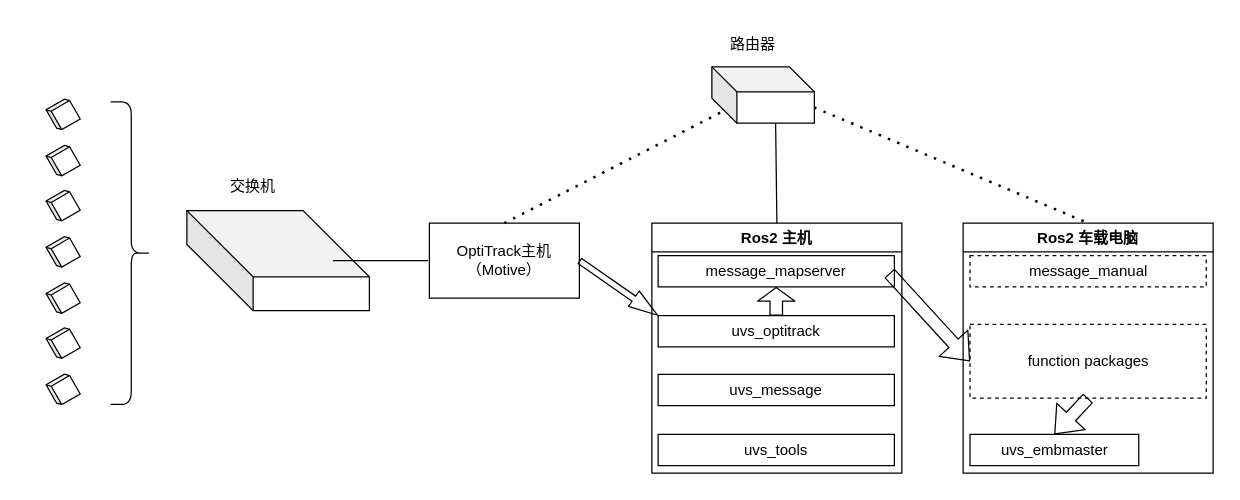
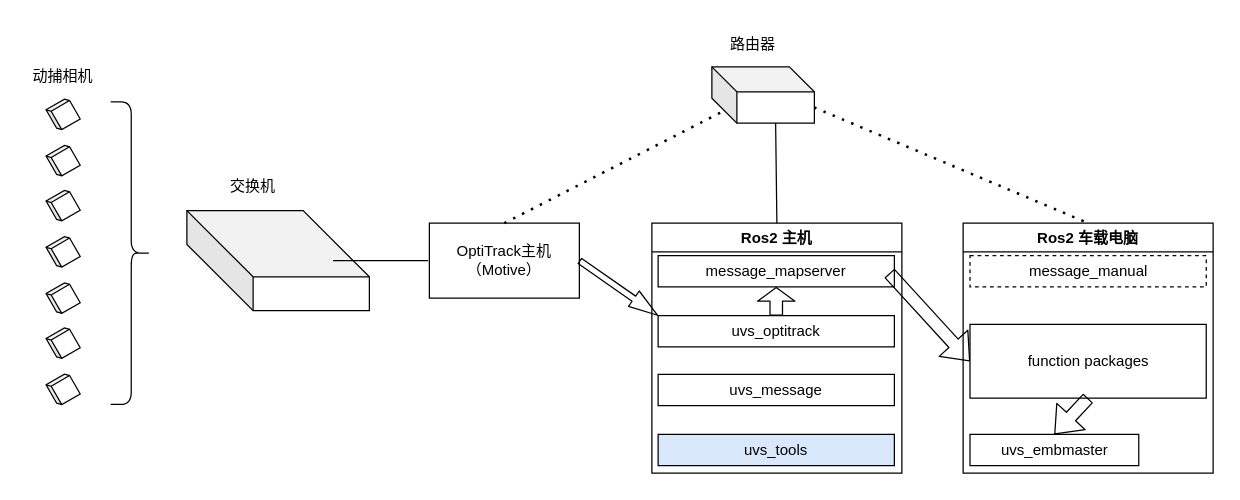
node "动捕相机": added
node "function packages": style dashed -> solid
node "uvs_tools": fillcolor #ffffff -> #dae8fc
